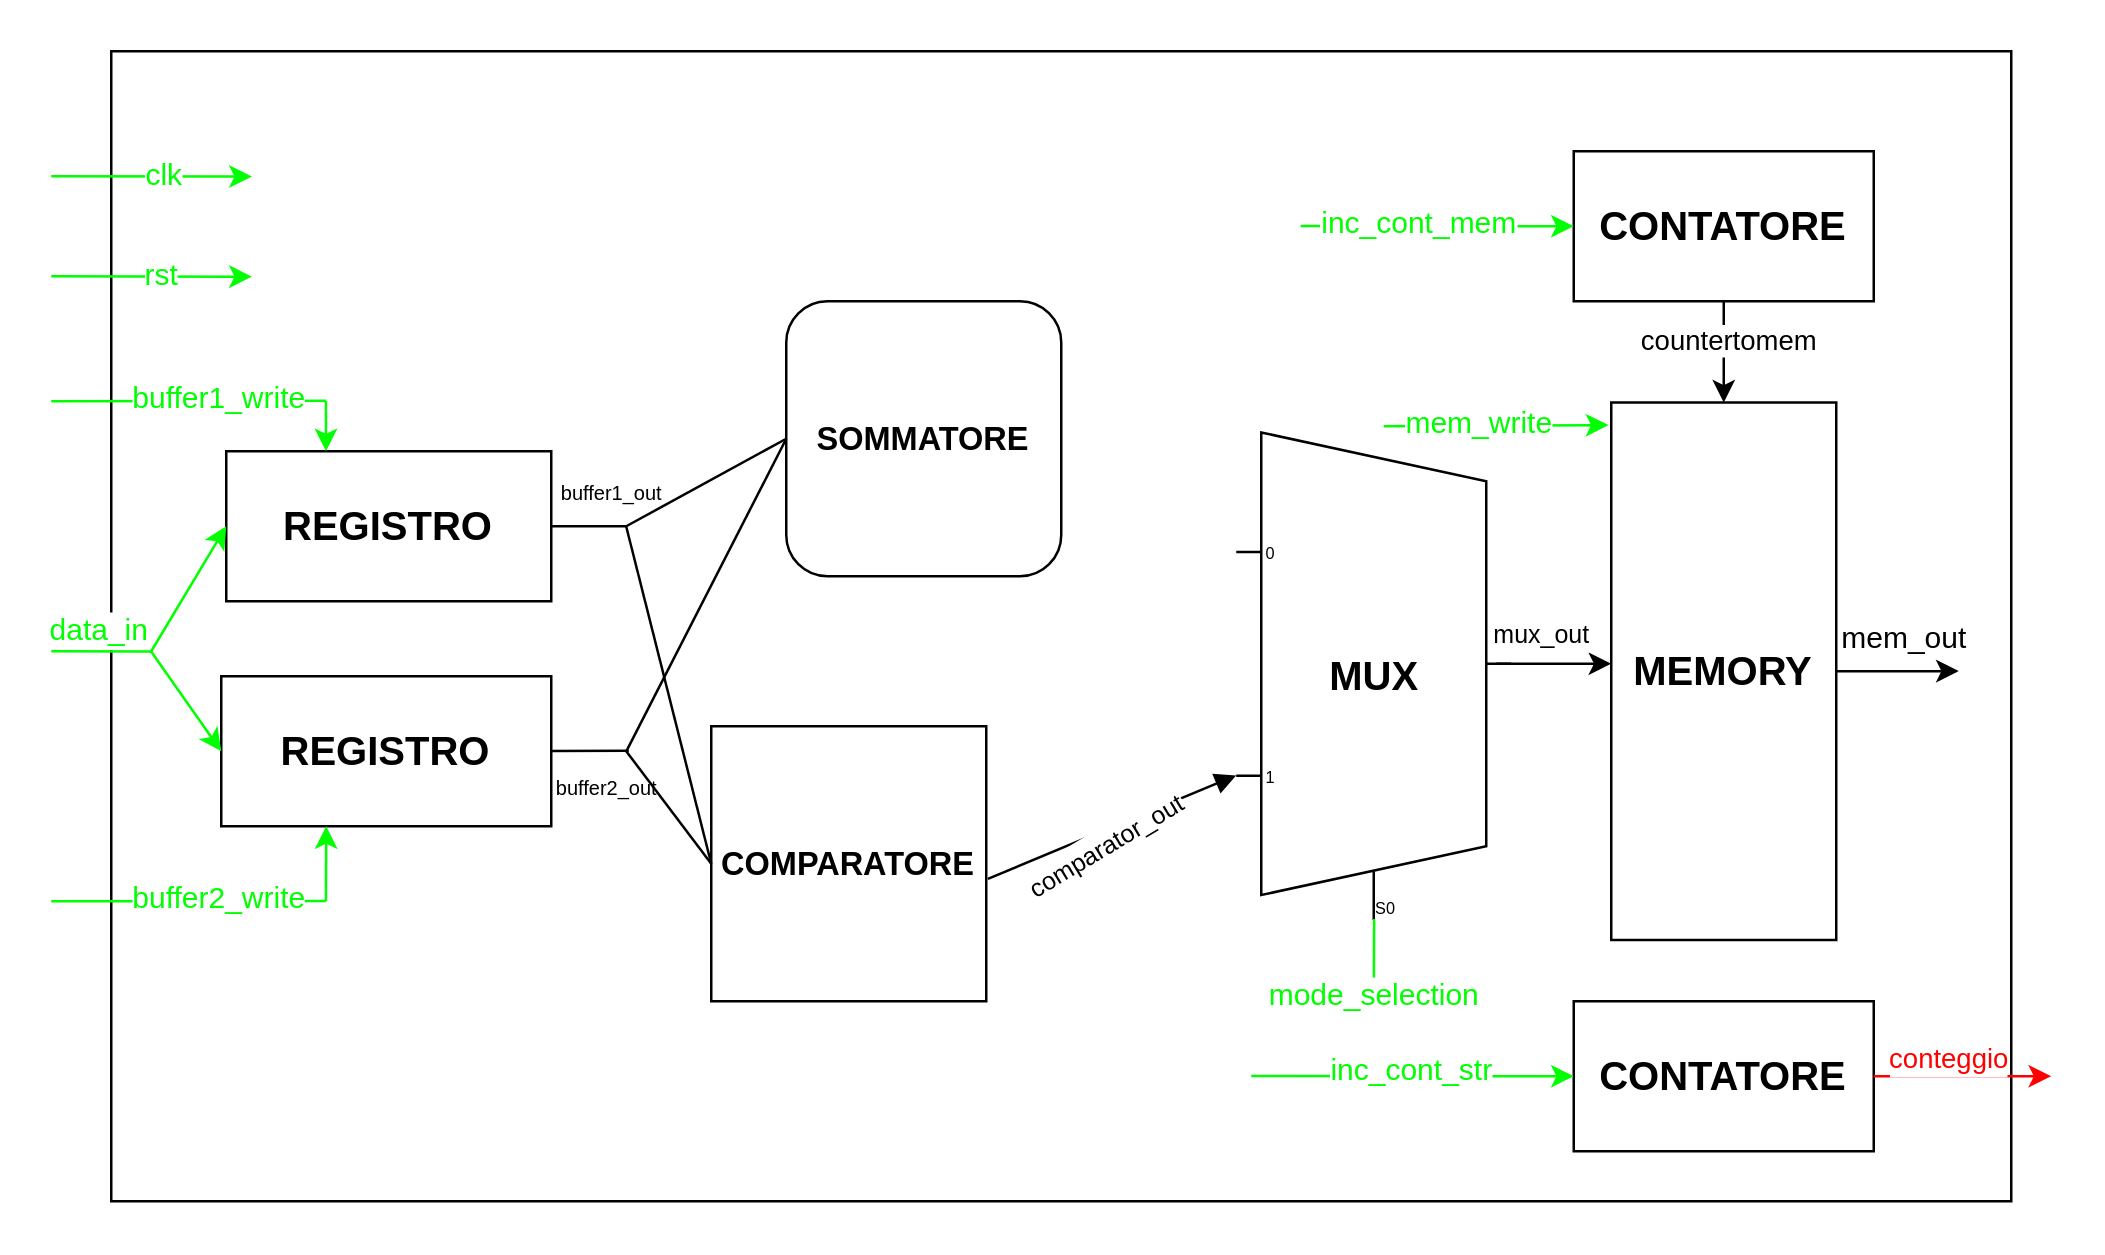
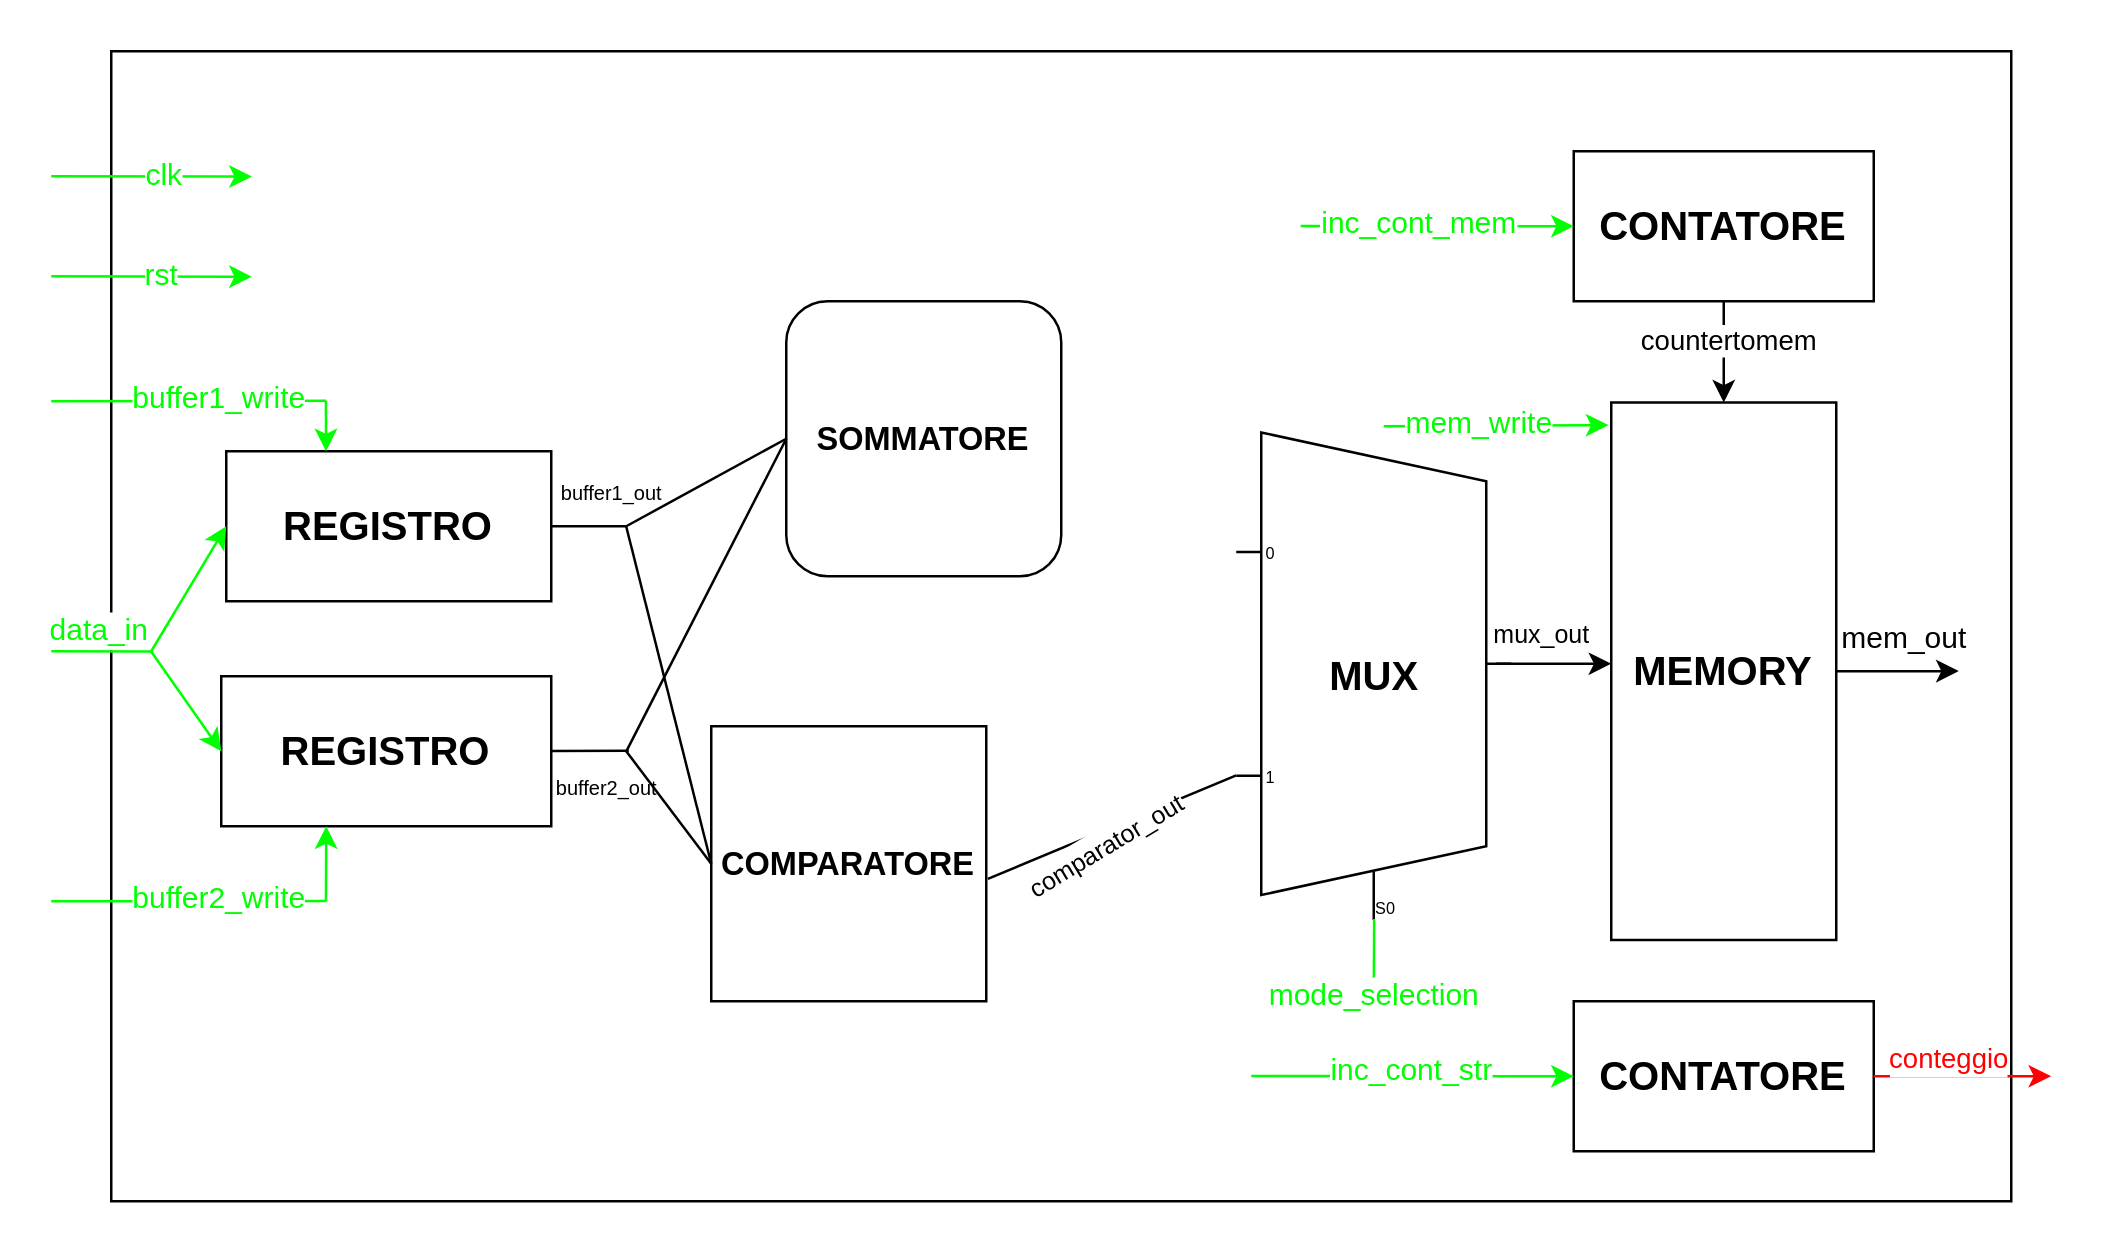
edge "COMPARATORE" -> "MUX": arrowhead block -> none
